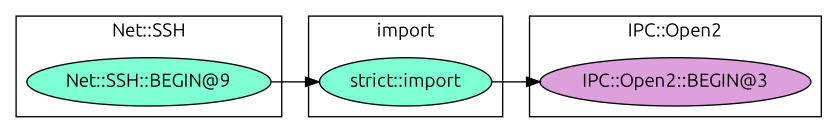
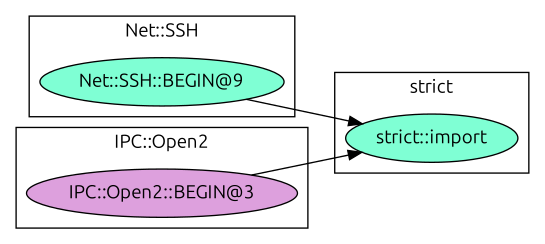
cluster "import": label "import" -> "strict"
edge "strict::import" -> "IPC::Open2::BEGIN@3": reversed
